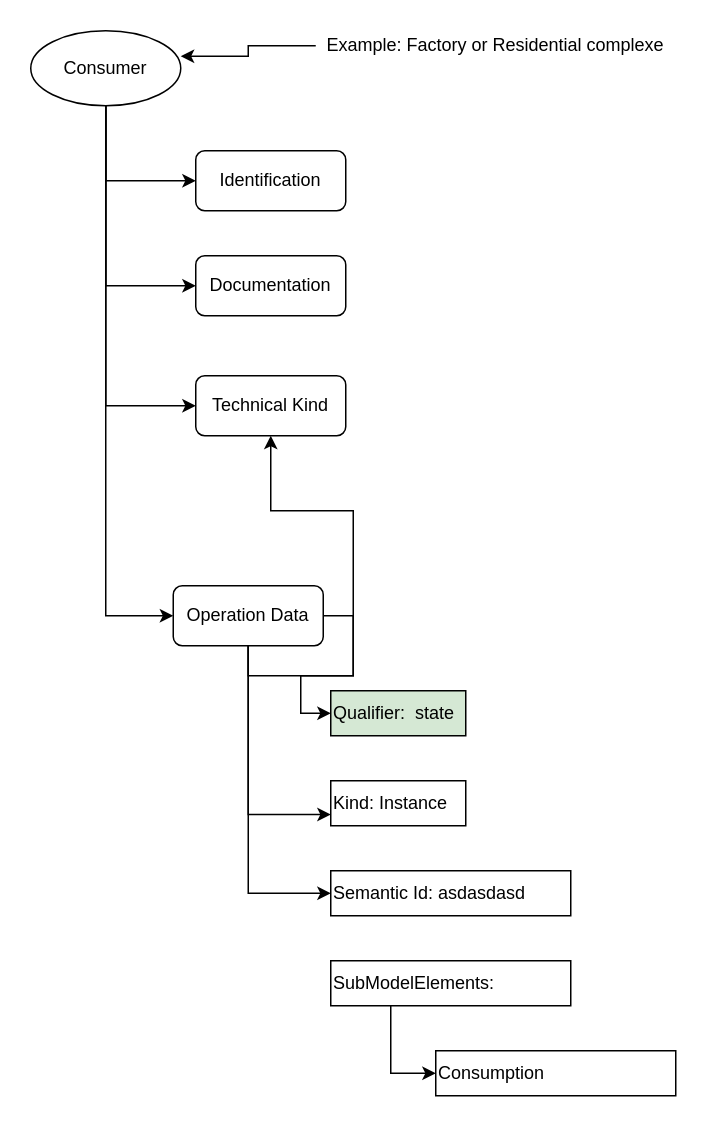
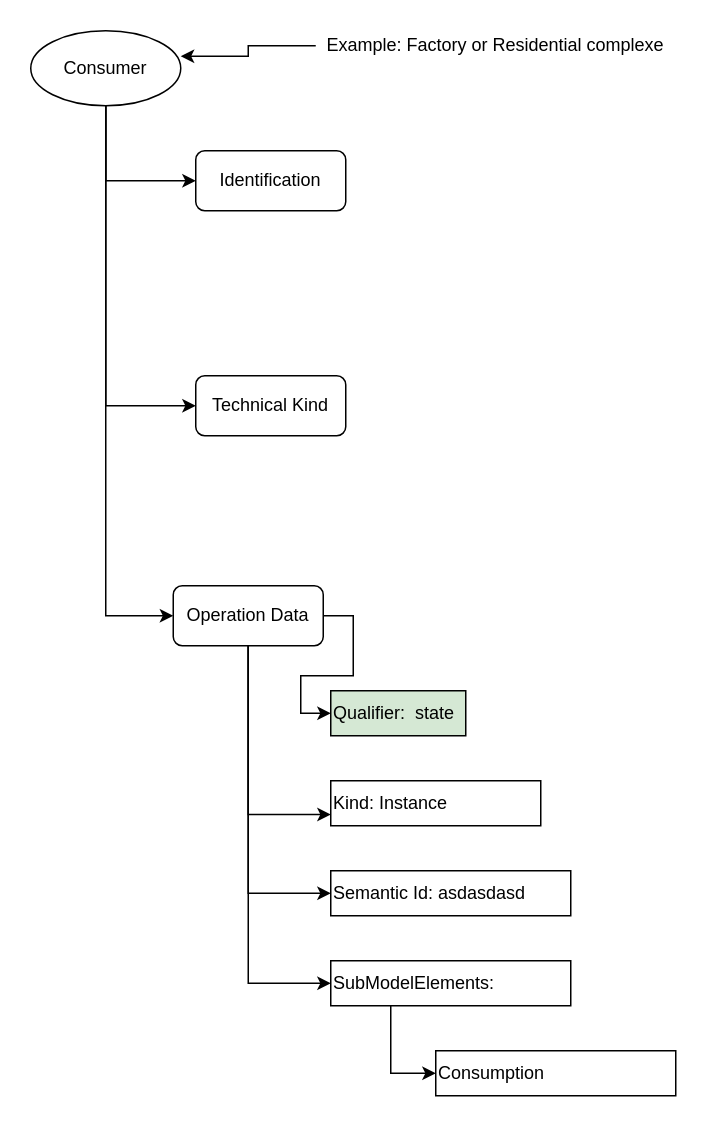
edge "Consumer" -> "Documentation": removed
node "Documentation": removed
edge "Operation Data" -> "Technical Kind": now "Operation Data" -> "SubModelElements:"
node "Kind: Instance": size 135x45 -> 210x45
